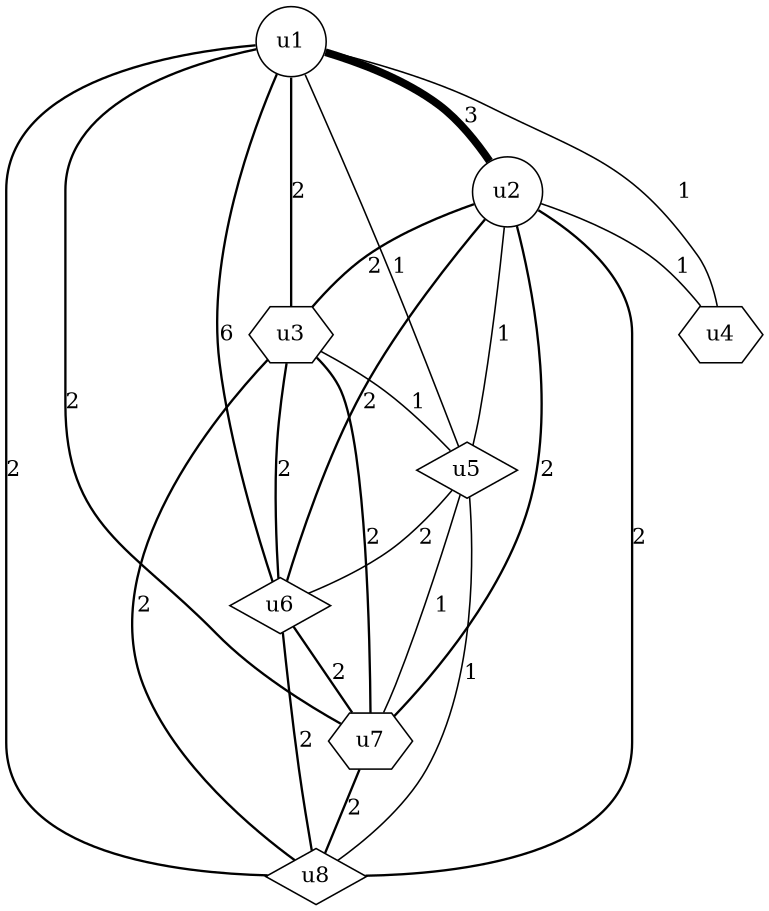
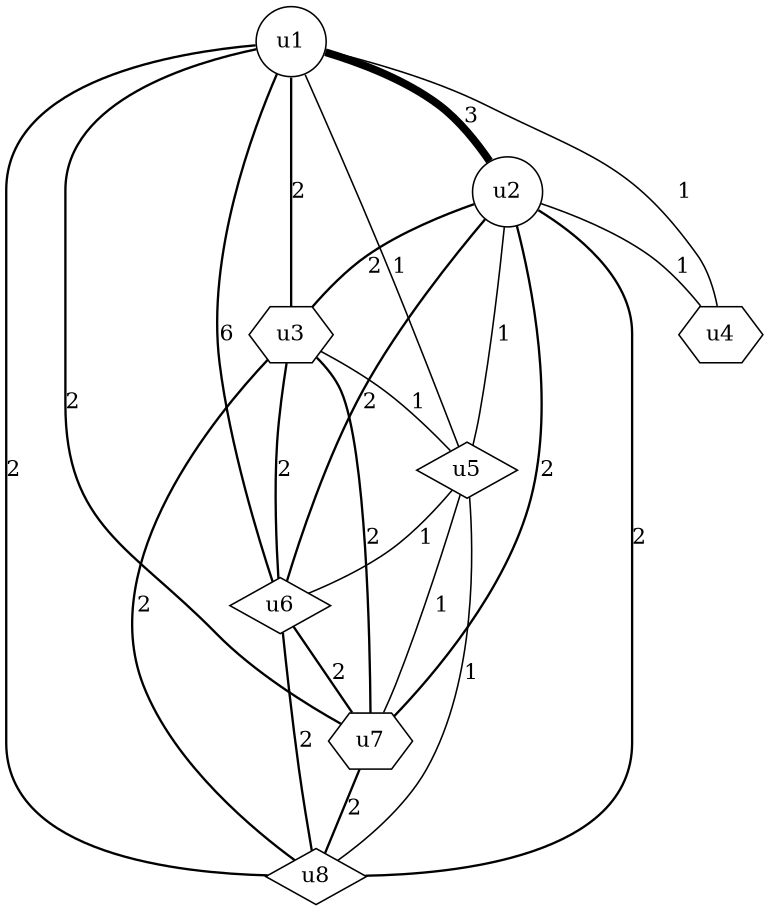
edge "u5" -- "u6": label "2" -> "1"
